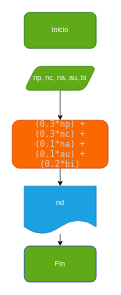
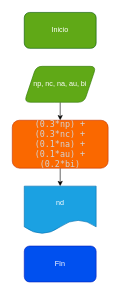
node "np, nc, na, au, bi": size 72x24 -> 72x36
edge "nd" -> "FIn": removed
node "FIn": fillcolor #60a917 -> #0050ef
